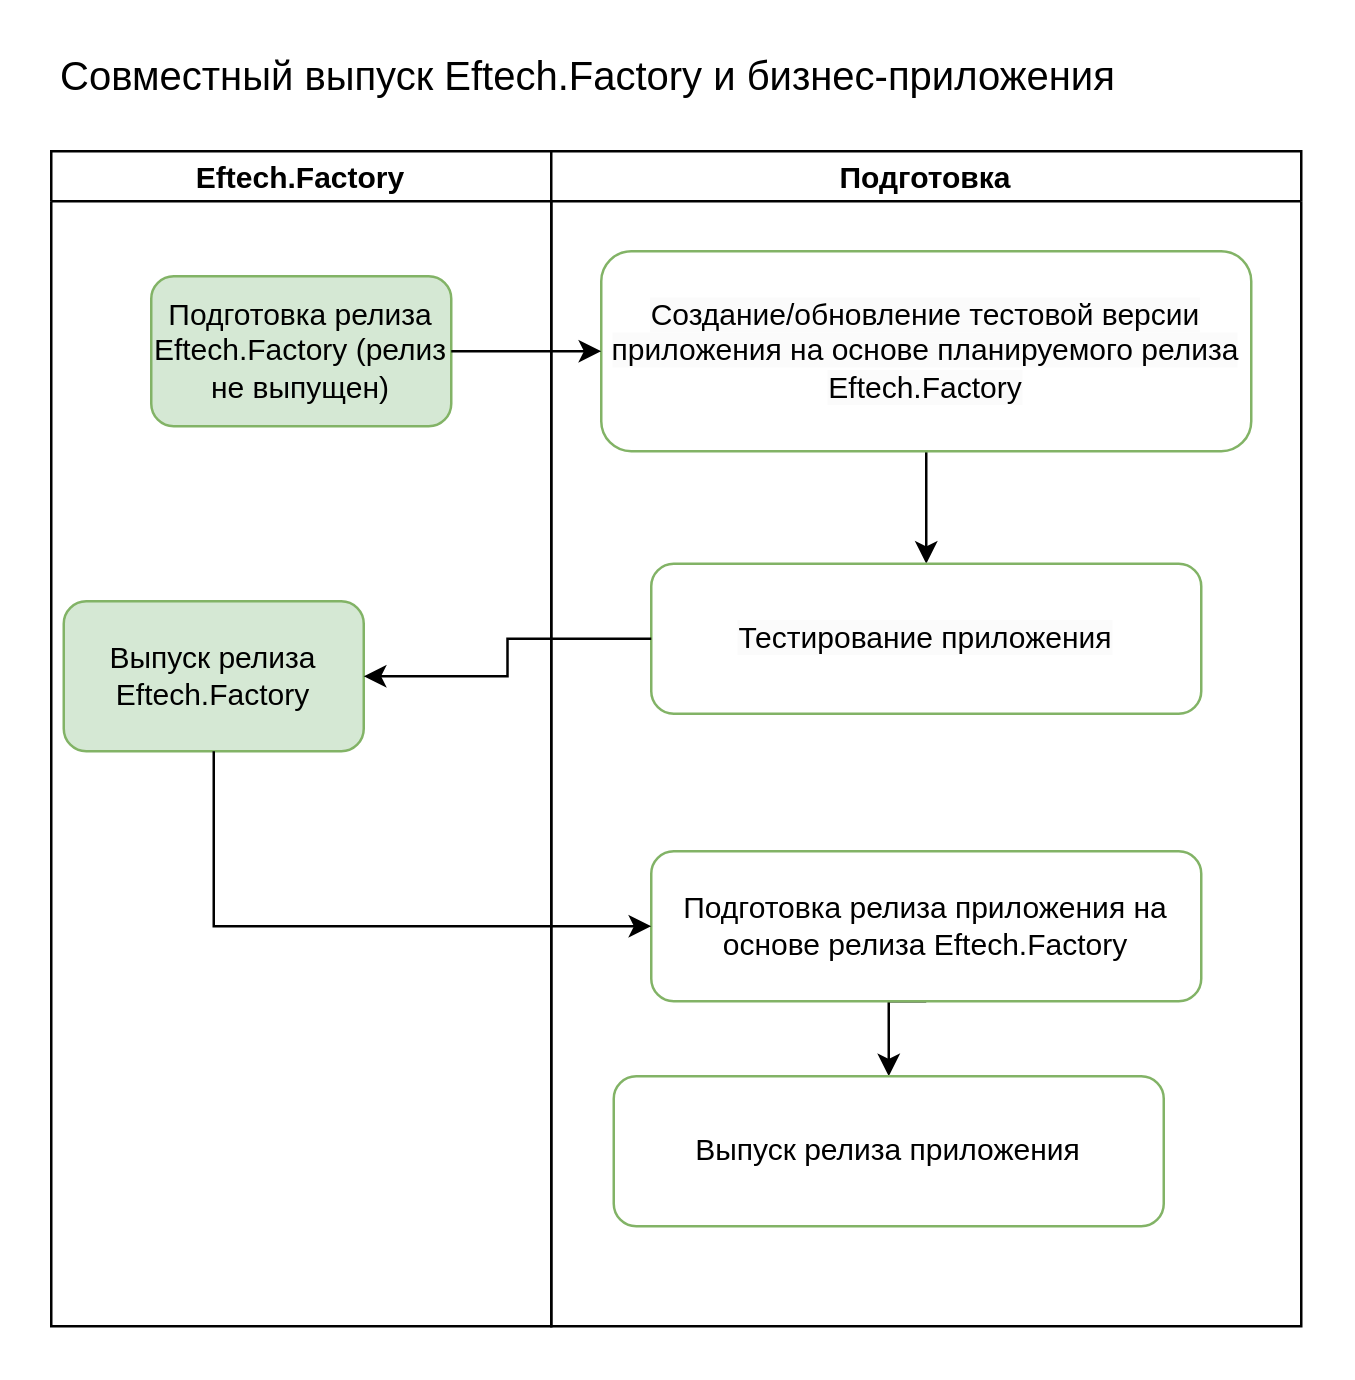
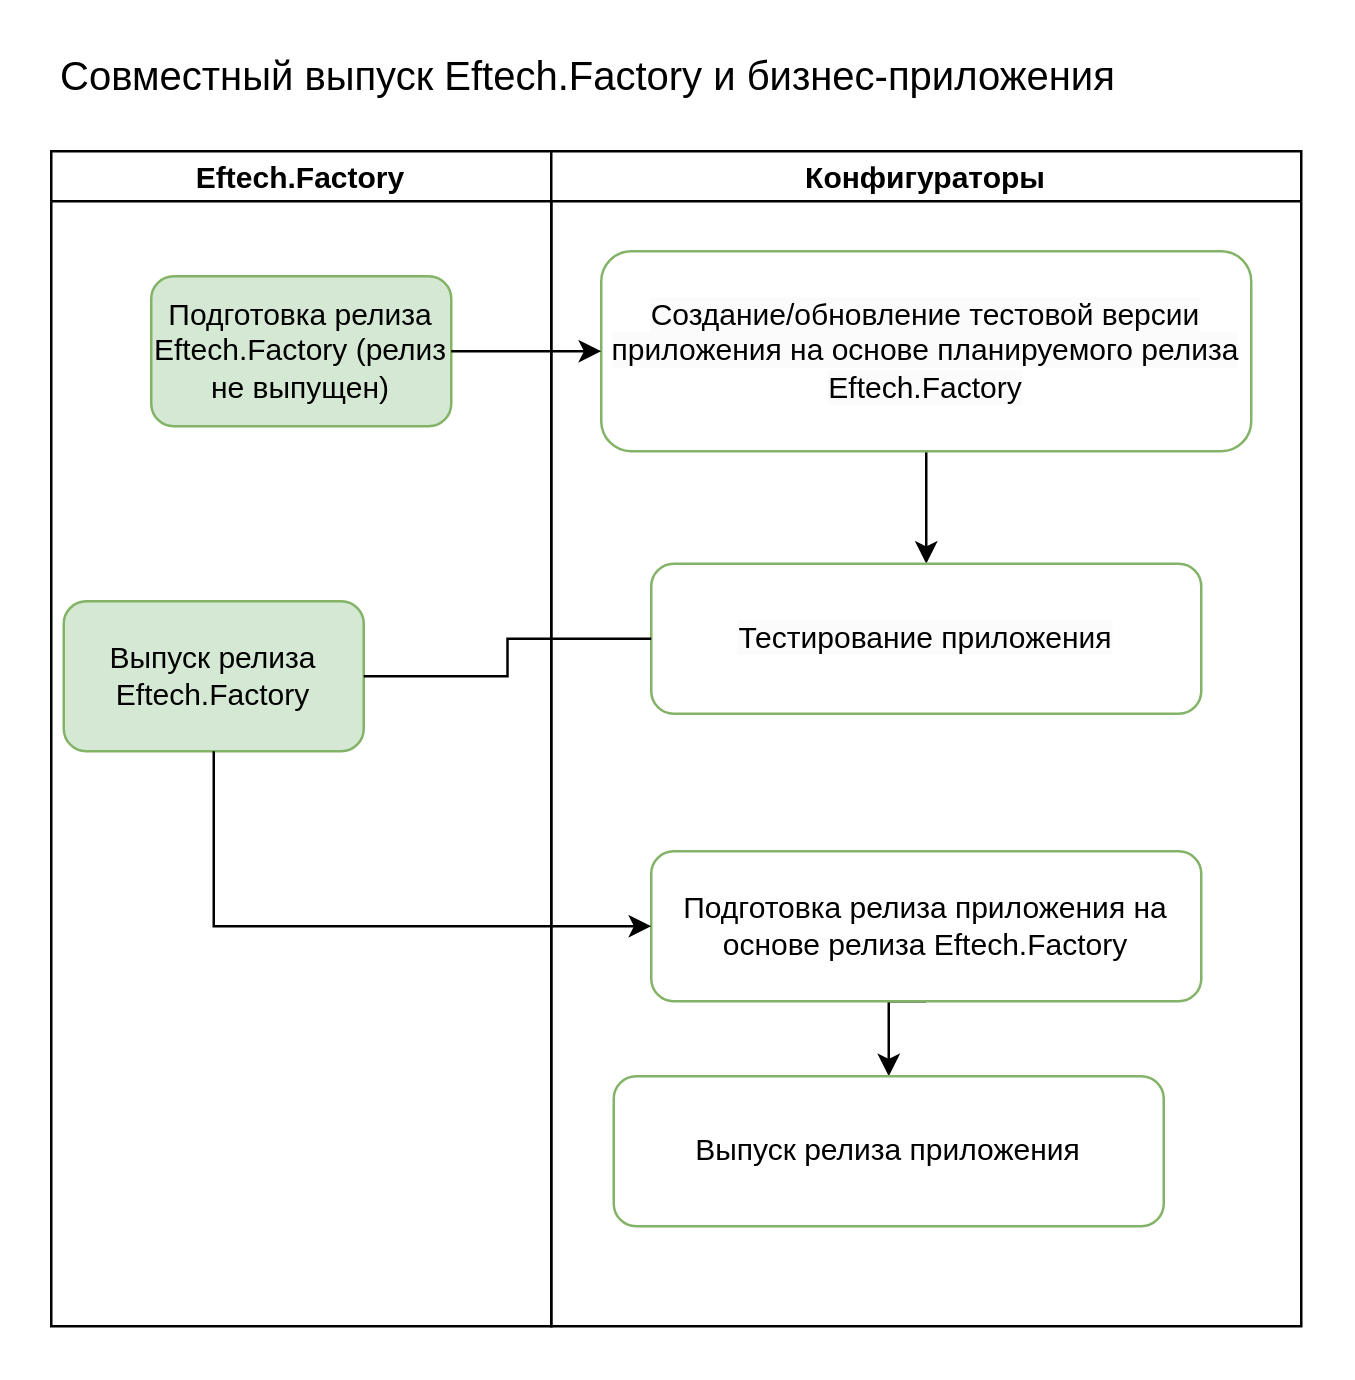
node "Подготовка": label "Подготовка" -> "Конфигураторы"
edge "Тестирование приложения" -> "Выпуск релиза Eftech.Factory": arrowhead classic -> none
